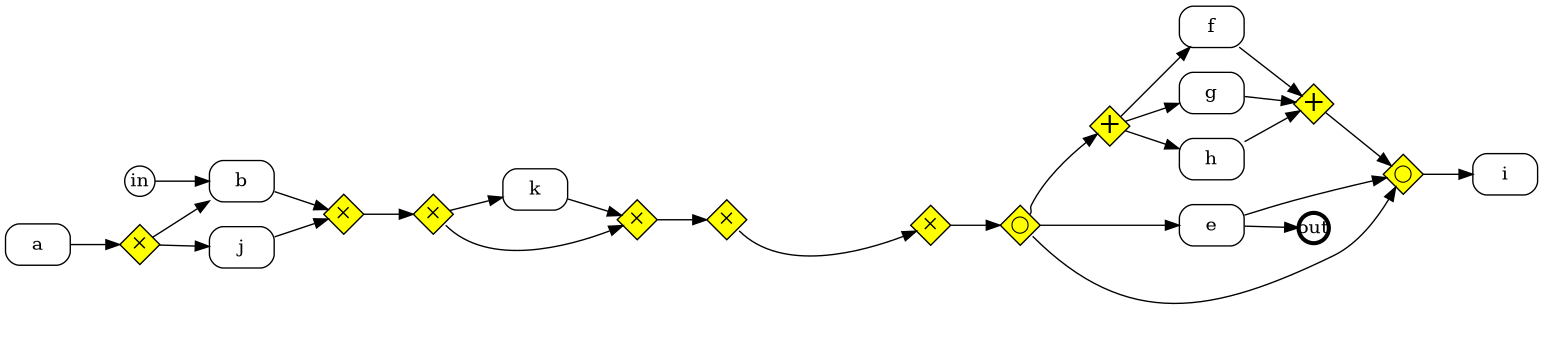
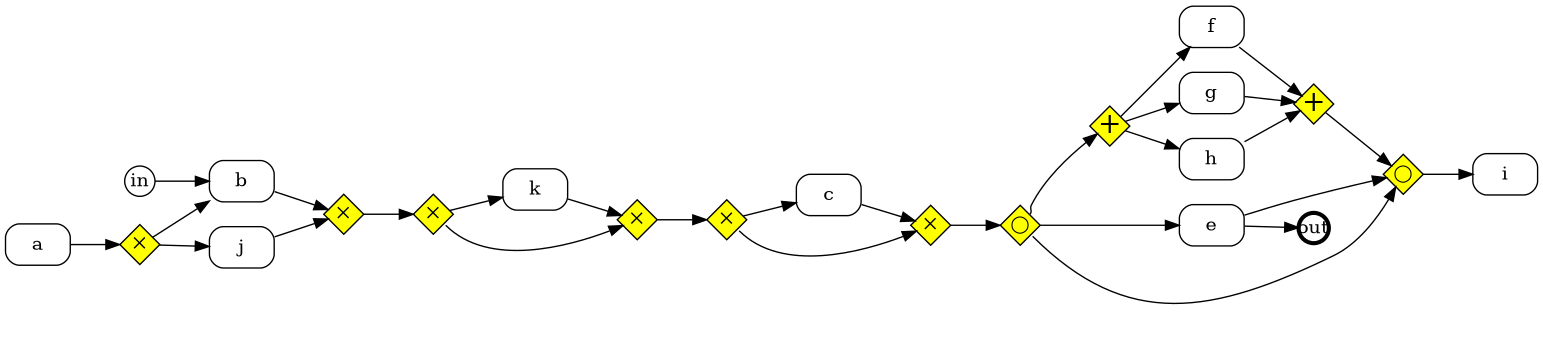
node "c": added
